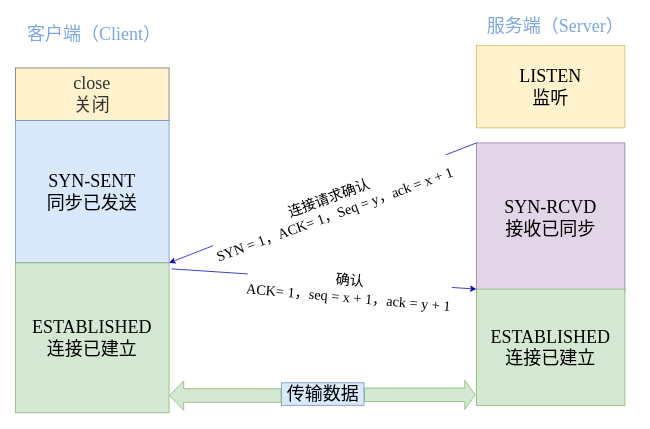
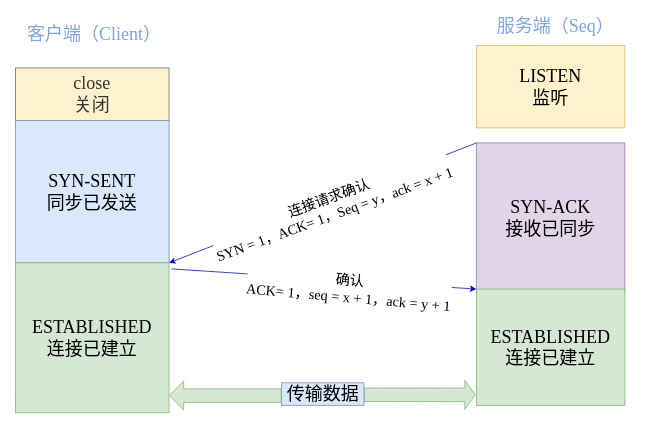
node "服务端（Server）": label "服务端（Server）" -> "服务端（Seq）"
node "SYN-RCVD接收已同步": label "SYN-RCVD接收已同步" -> "SYN-ACK接收已同步"
